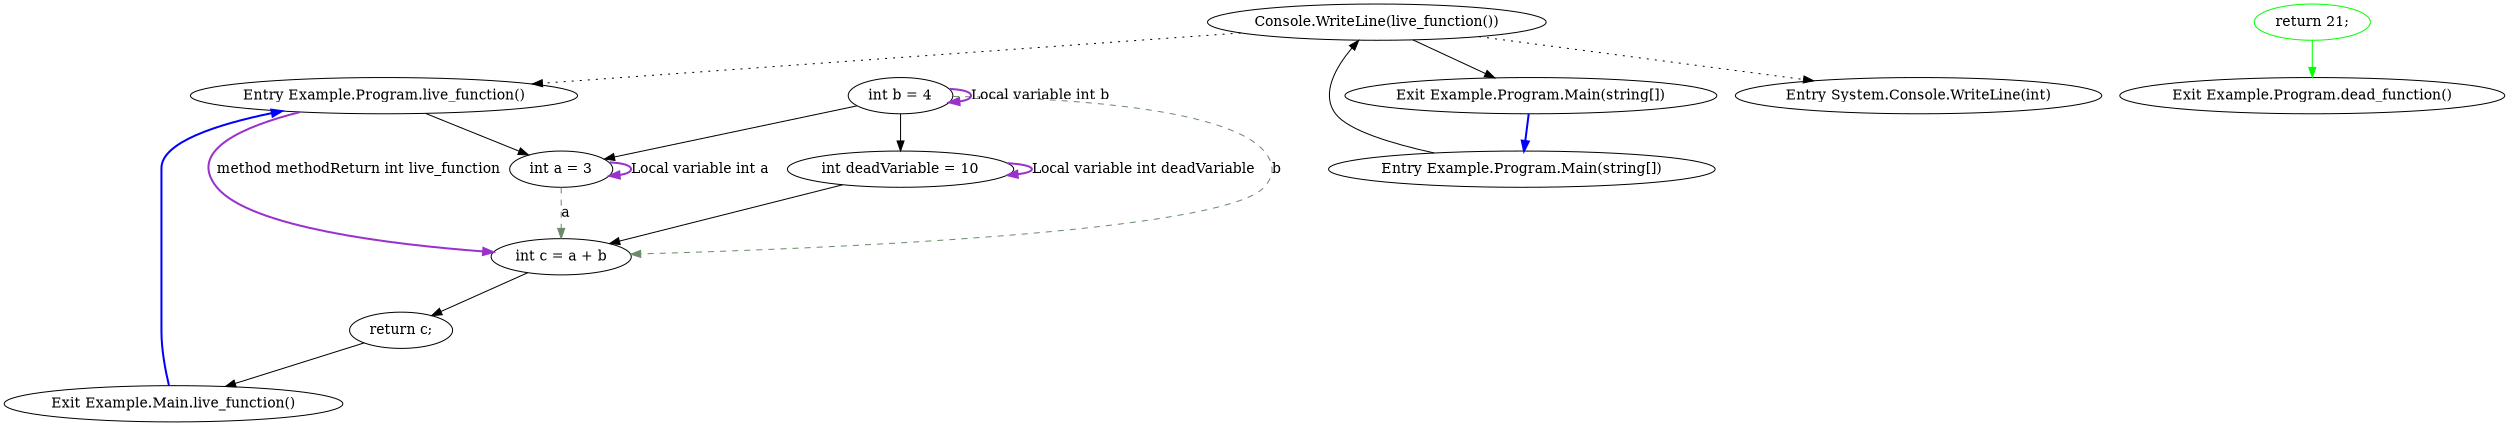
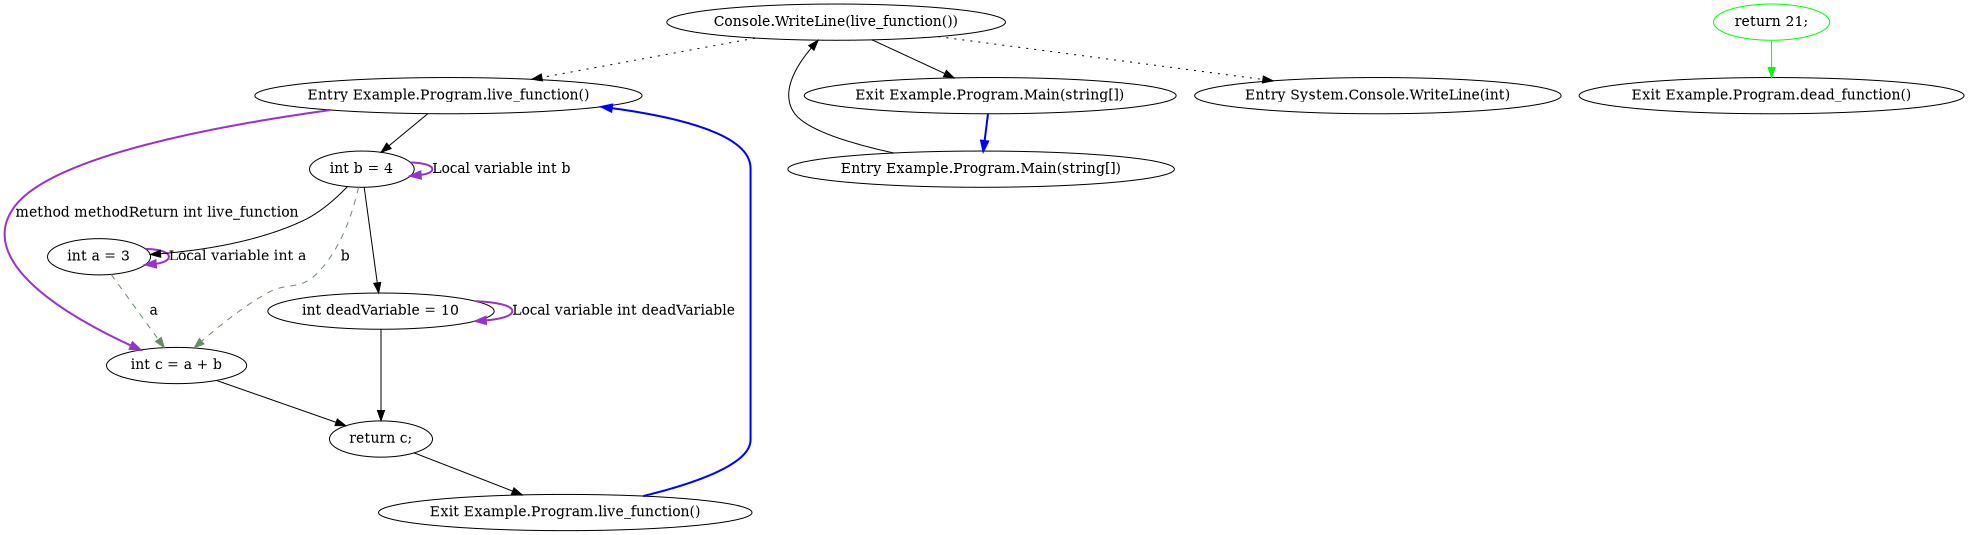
edge "Entry Example.Program.live_function()" -> "int a = 3": now "Entry Example.Program.live_function()" -> "int b = 4"
edge "int deadVariable = 10" -> "int c = a + b": now "int deadVariable = 10" -> "return c;"
node "Exit Example.Main.live_function()": label "Exit Example.Main.live_function()" -> "Exit Example.Program.live_function()"
